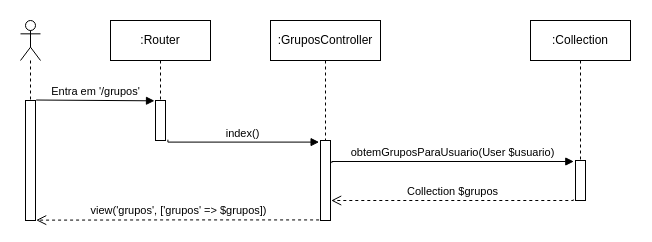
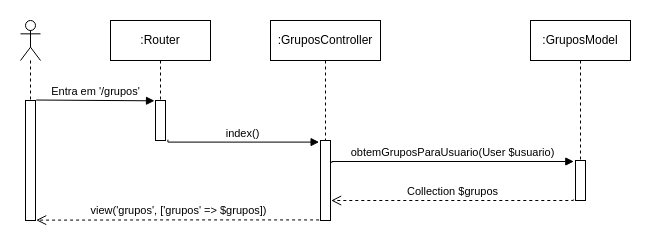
node ":Collection": label ":Collection" -> ":GruposModel"
